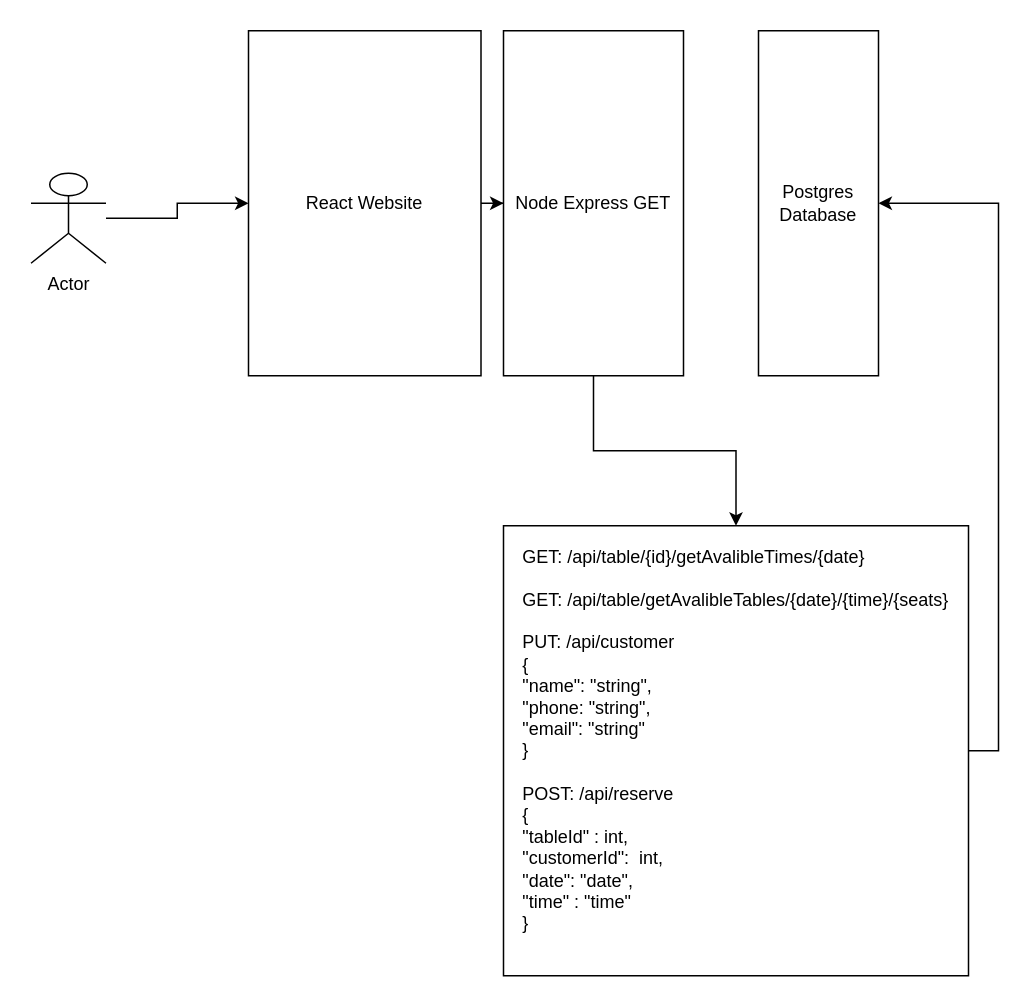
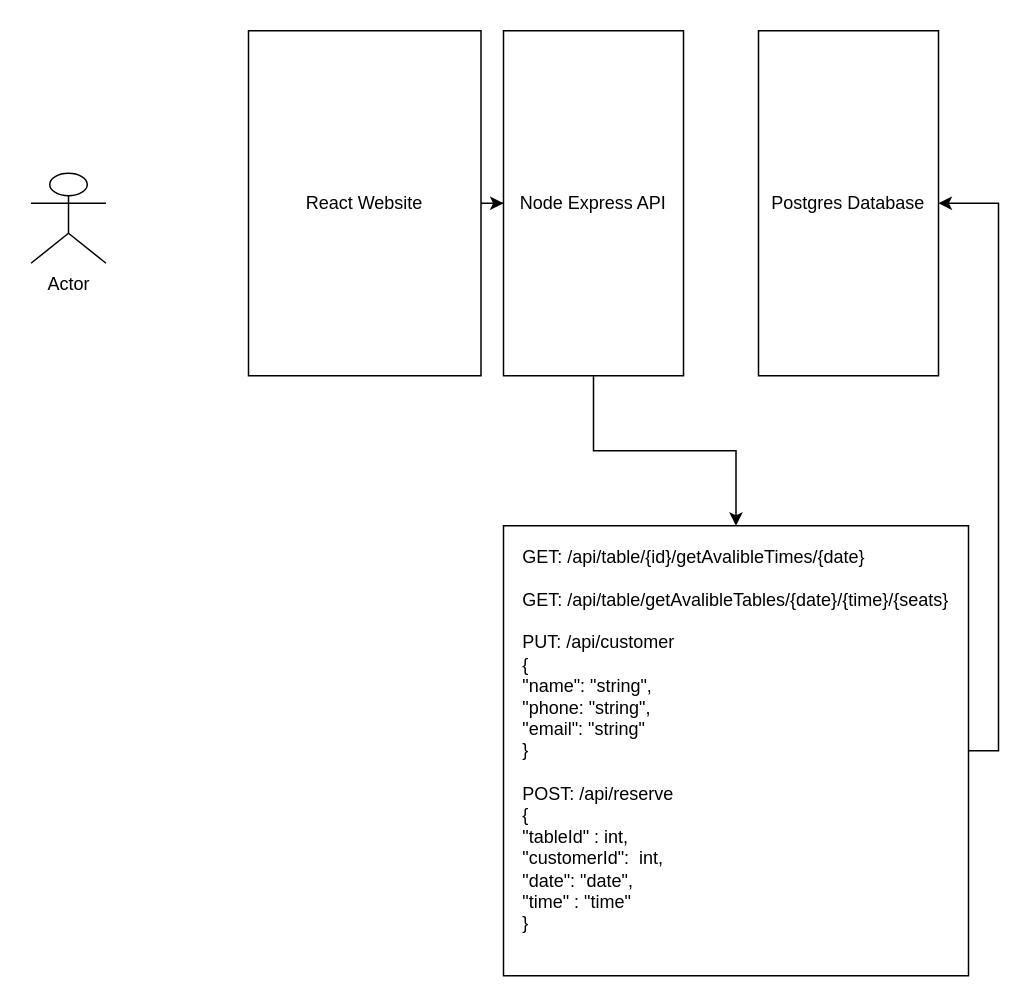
node "Node Express GET": label "Node Express GET" -> "Node Express API"
node "Postgres Database": size 120x345 -> 180x345
edge "Actor" -> "React Website": removed
